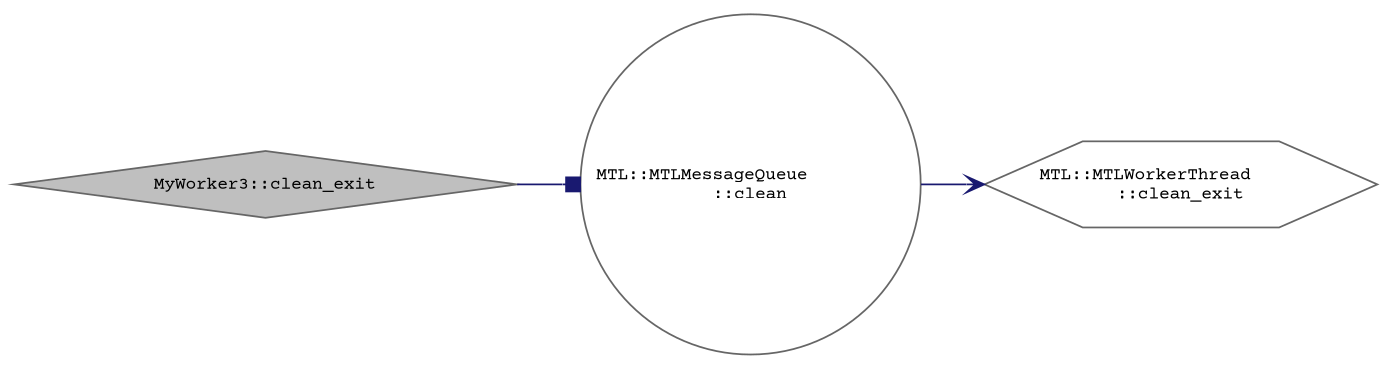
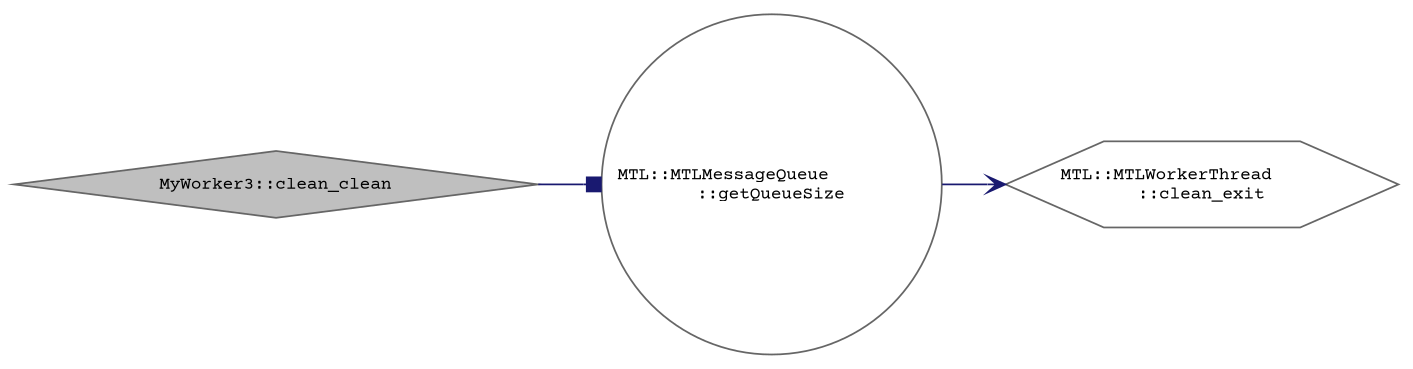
node "MyWorker3::clean_exit": label "MyWorker3::clean_exit" -> "MyWorker3::clean_clean"
node "MTL::MTLMessageQueue ::clean": label "MTL::MTLMessageQueue ::clean" -> "MTL::MTLMessageQueue ::getQueueSize"
